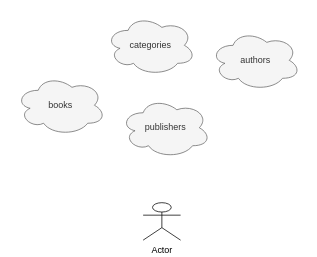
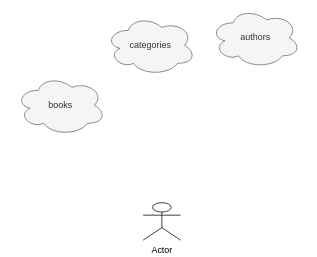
node "authors": moved (255, 60) -> (255, 38)
node "publishers": removed
